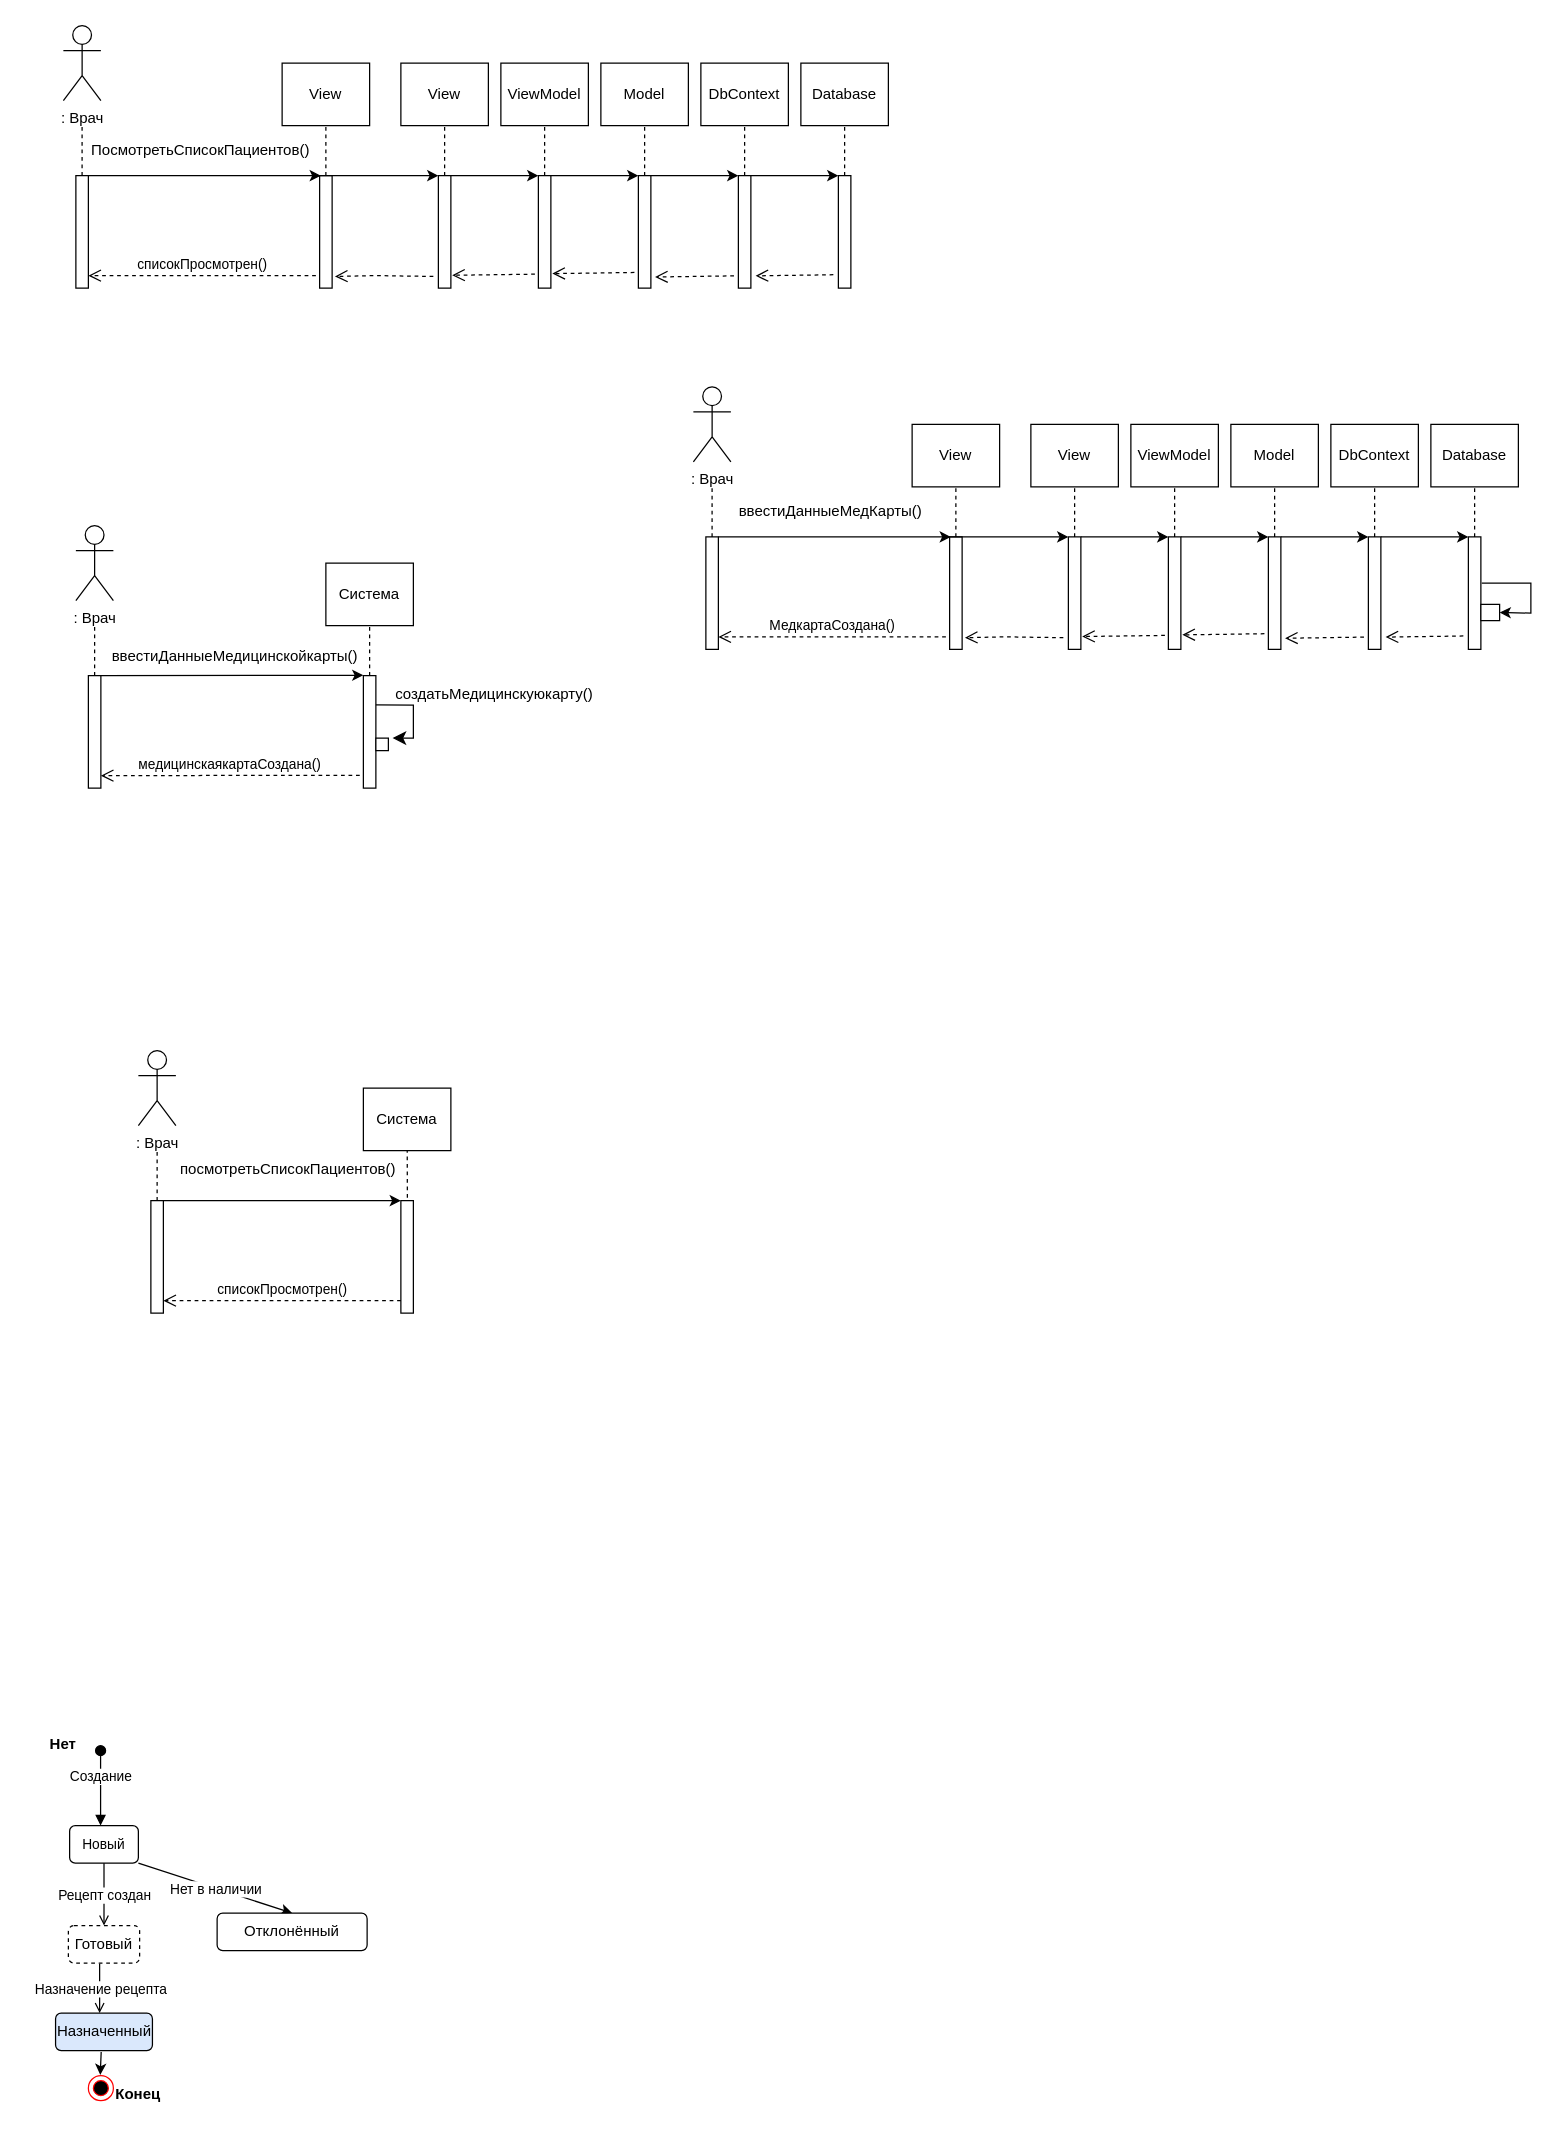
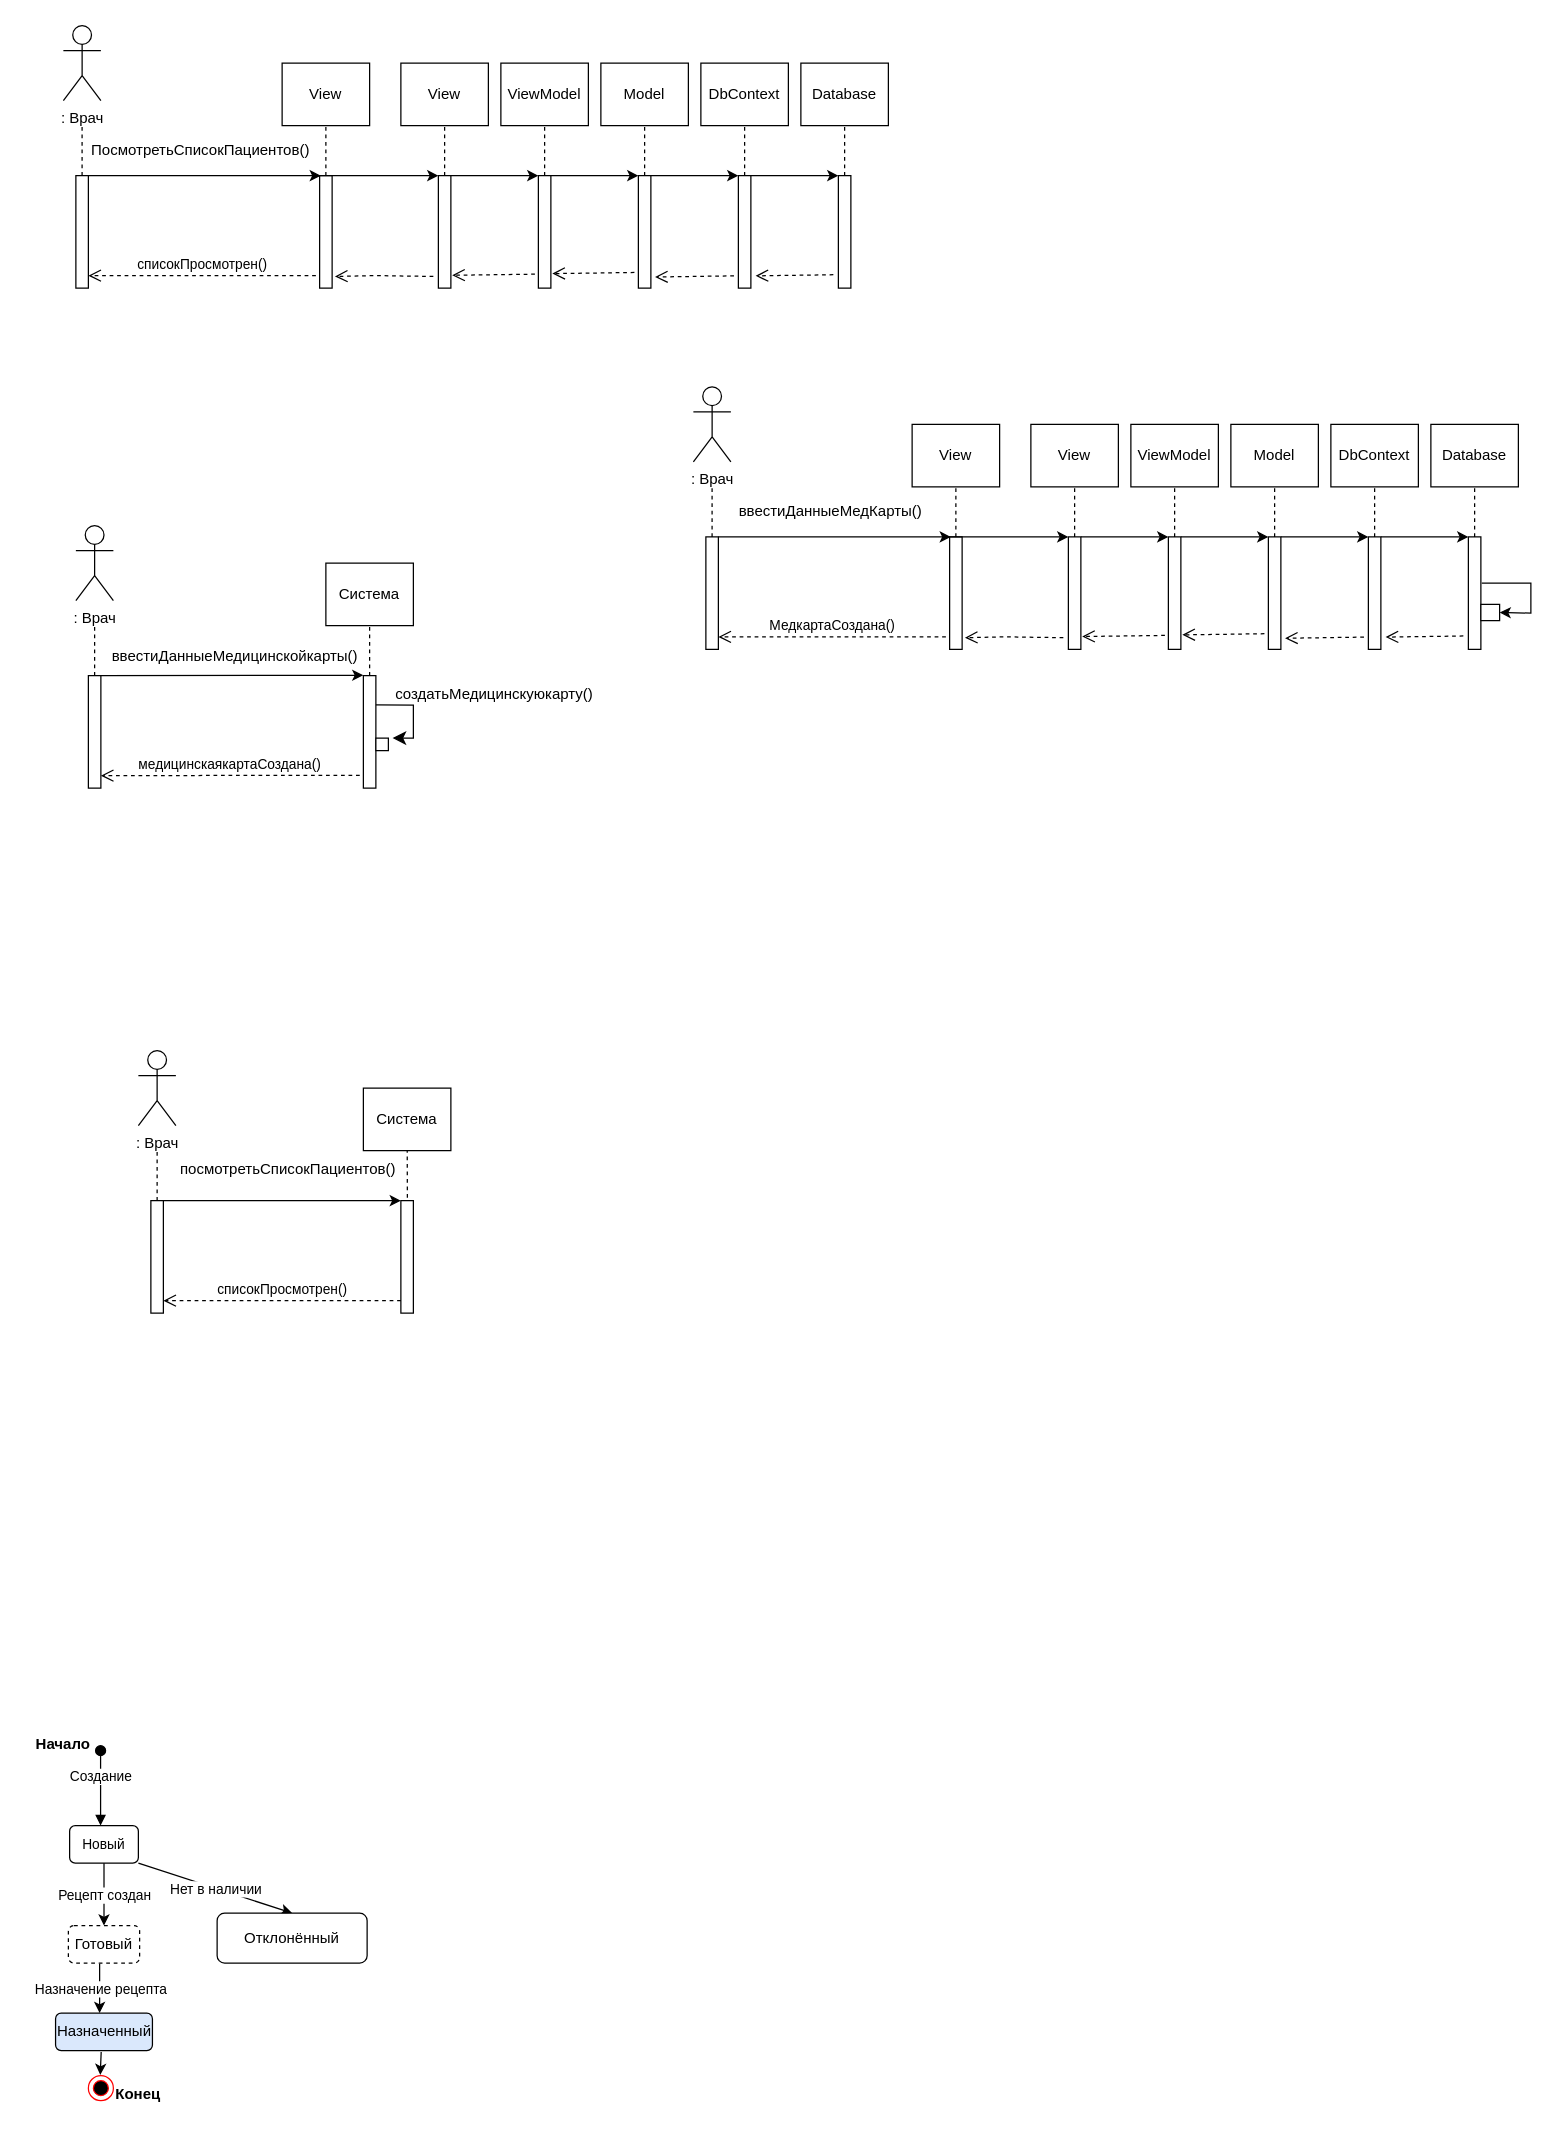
node "Нет": label "Нет" -> "Начало"
edge "Новый" -> "Готовый": arrowhead open -> classic
node "Отклонённый": size 150x38 -> 150x50
edge "Готовый" -> "Назначенный": arrowhead open -> classic
